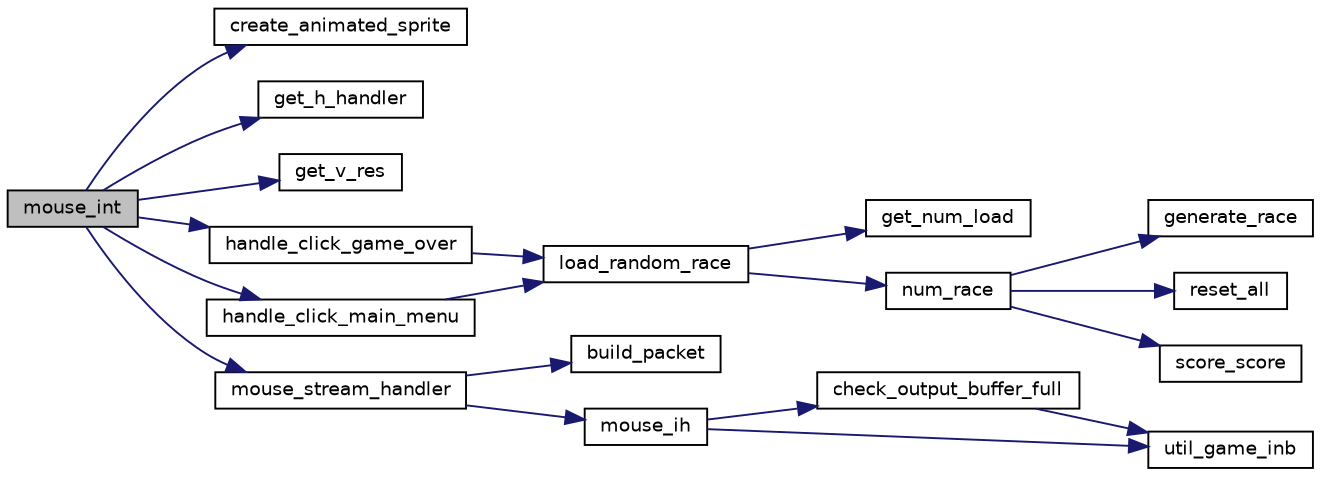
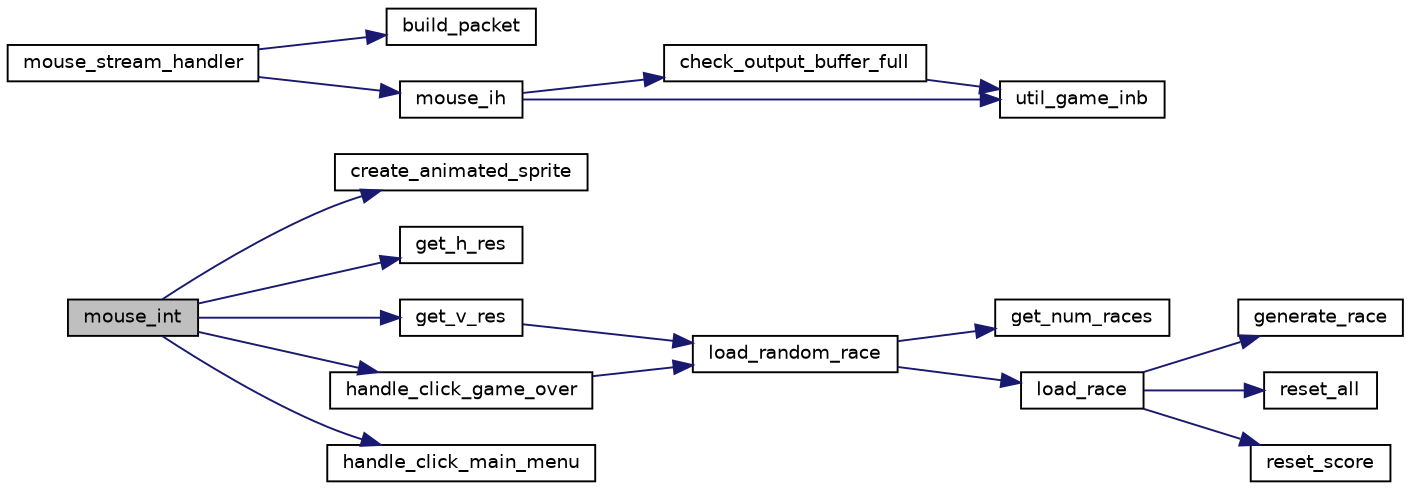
node "get_h_handler": label "get_h_handler" -> "get_h_res"
node "get_num_load": label "get_num_load" -> "get_num_races"
node "num_race": label "num_race" -> "load_race"
edge "handle_click_main_menu" -> "load_random_race": now "get_v_res" -> "load_random_race"
edge "mouse_int" -> "mouse_stream_handler": removed
node "score_score": label "score_score" -> "reset_score"
